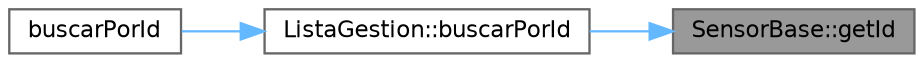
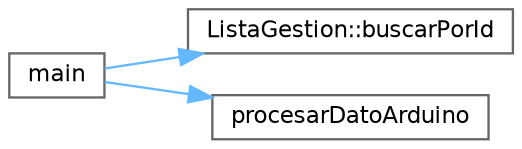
node "buscarPorId": label "buscarPorId" -> "main"
node "SensorBase::getId": removed
node "procesarDatoArduino": added
